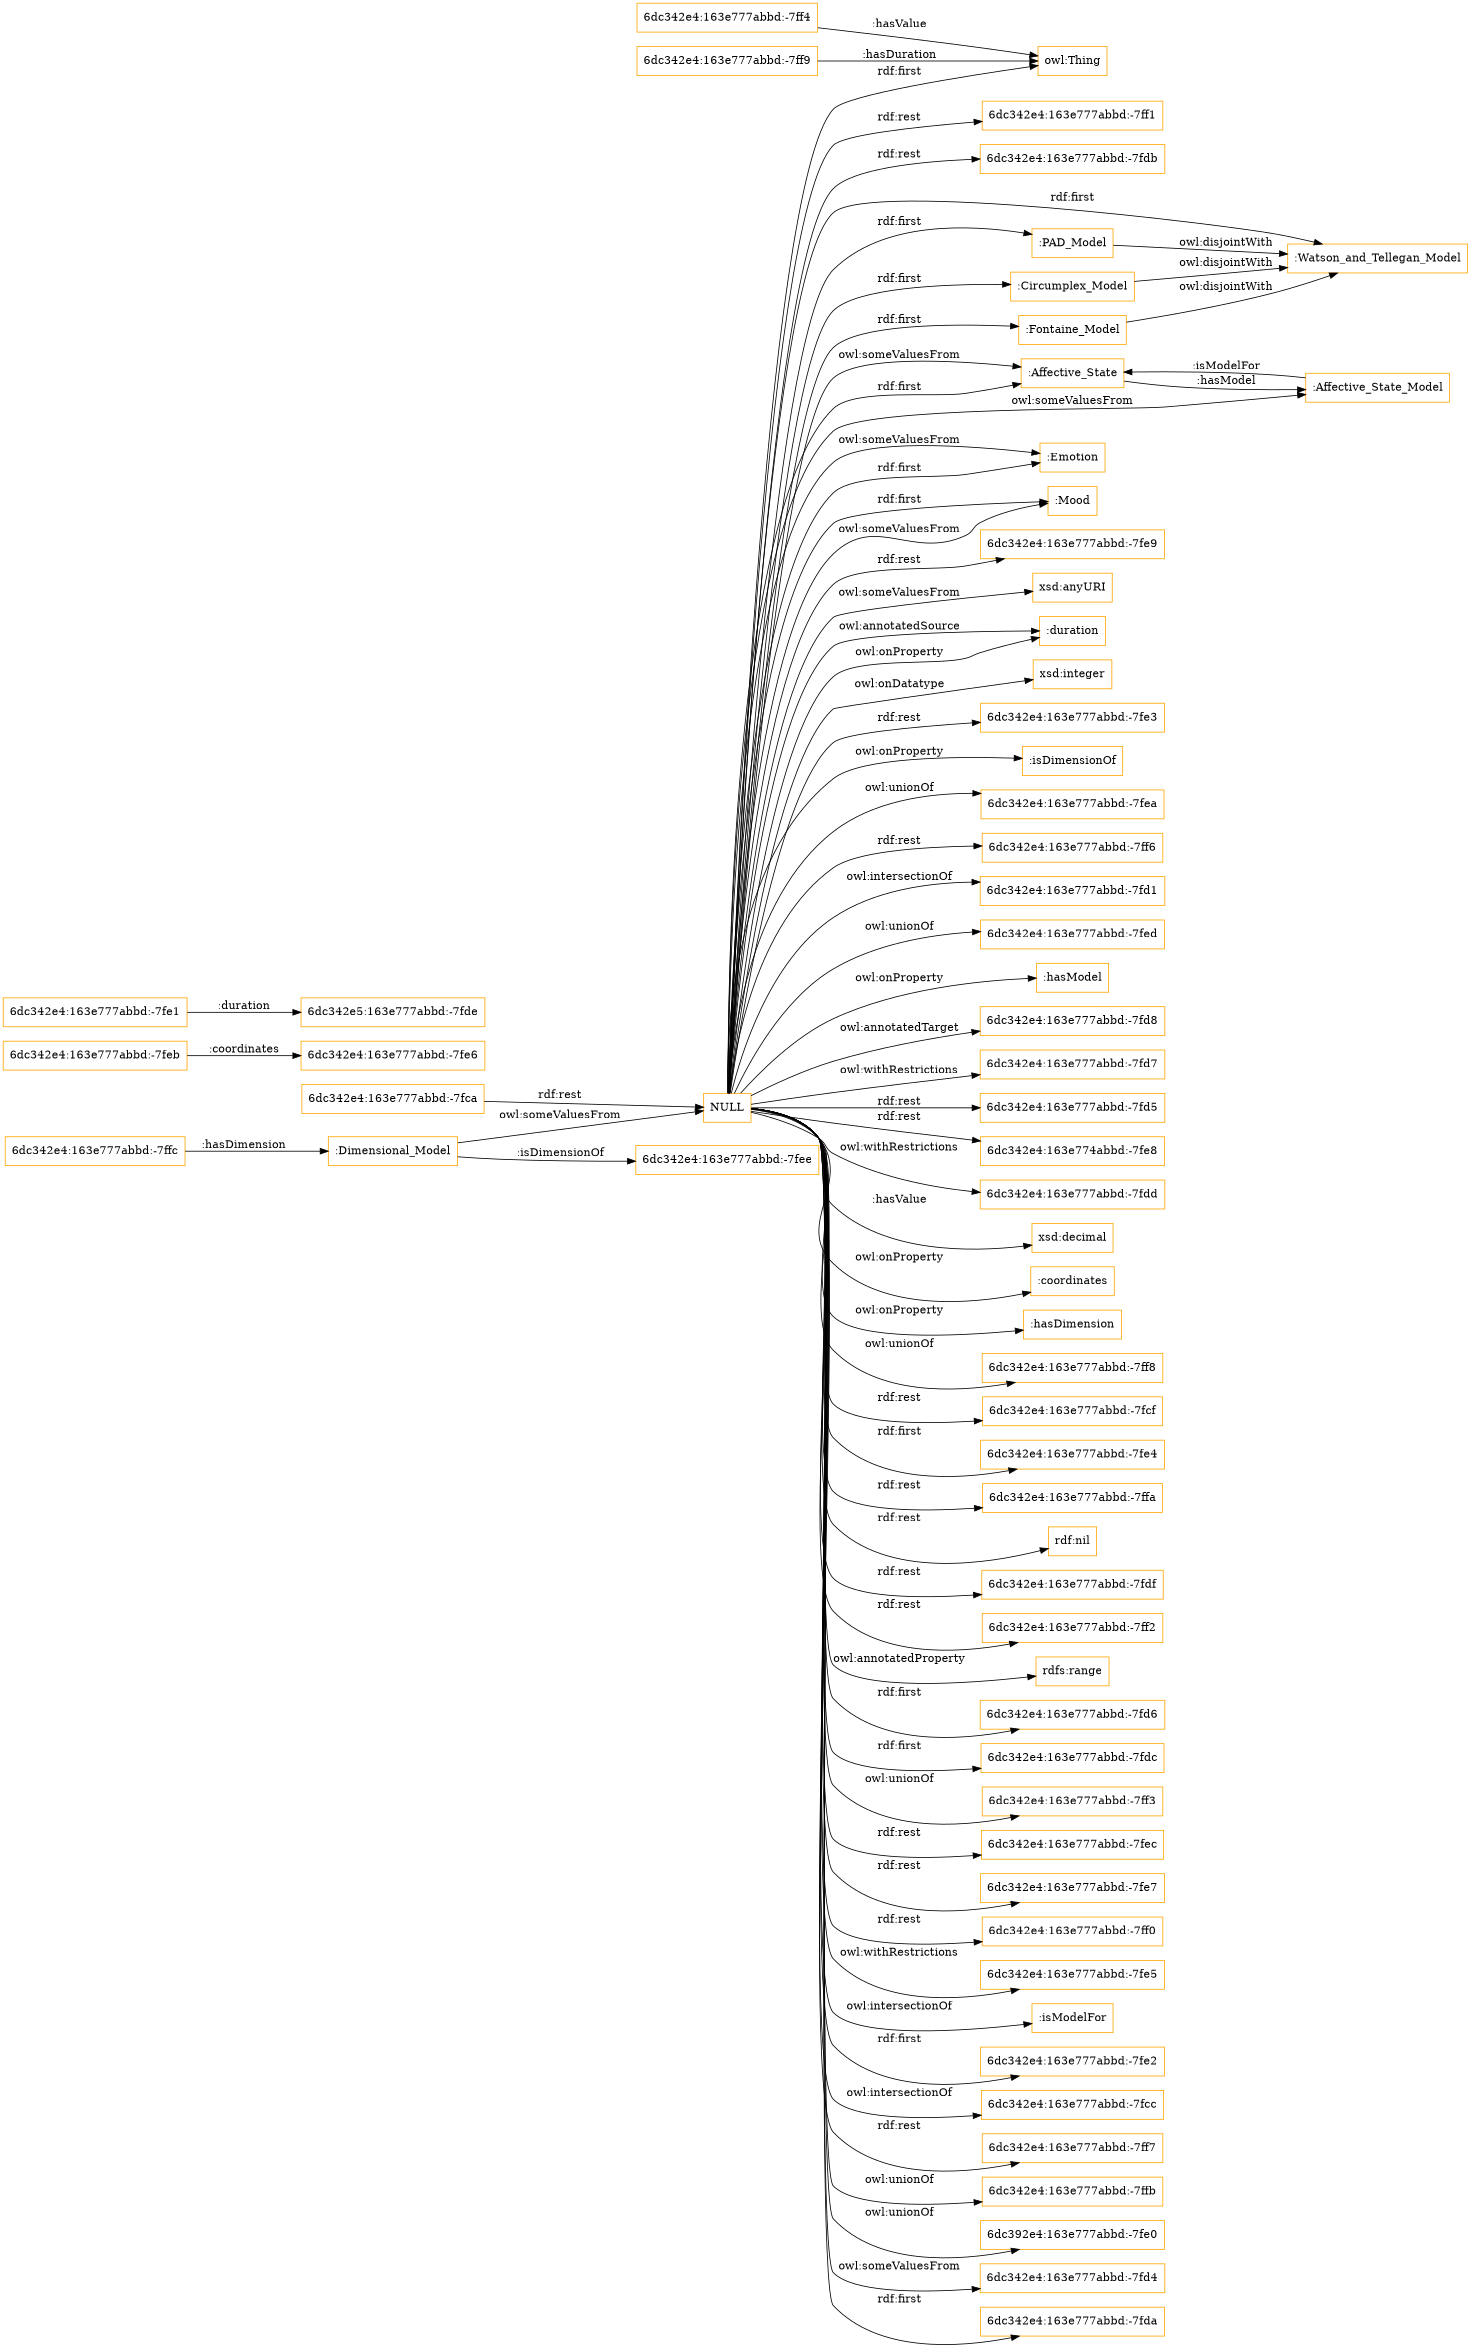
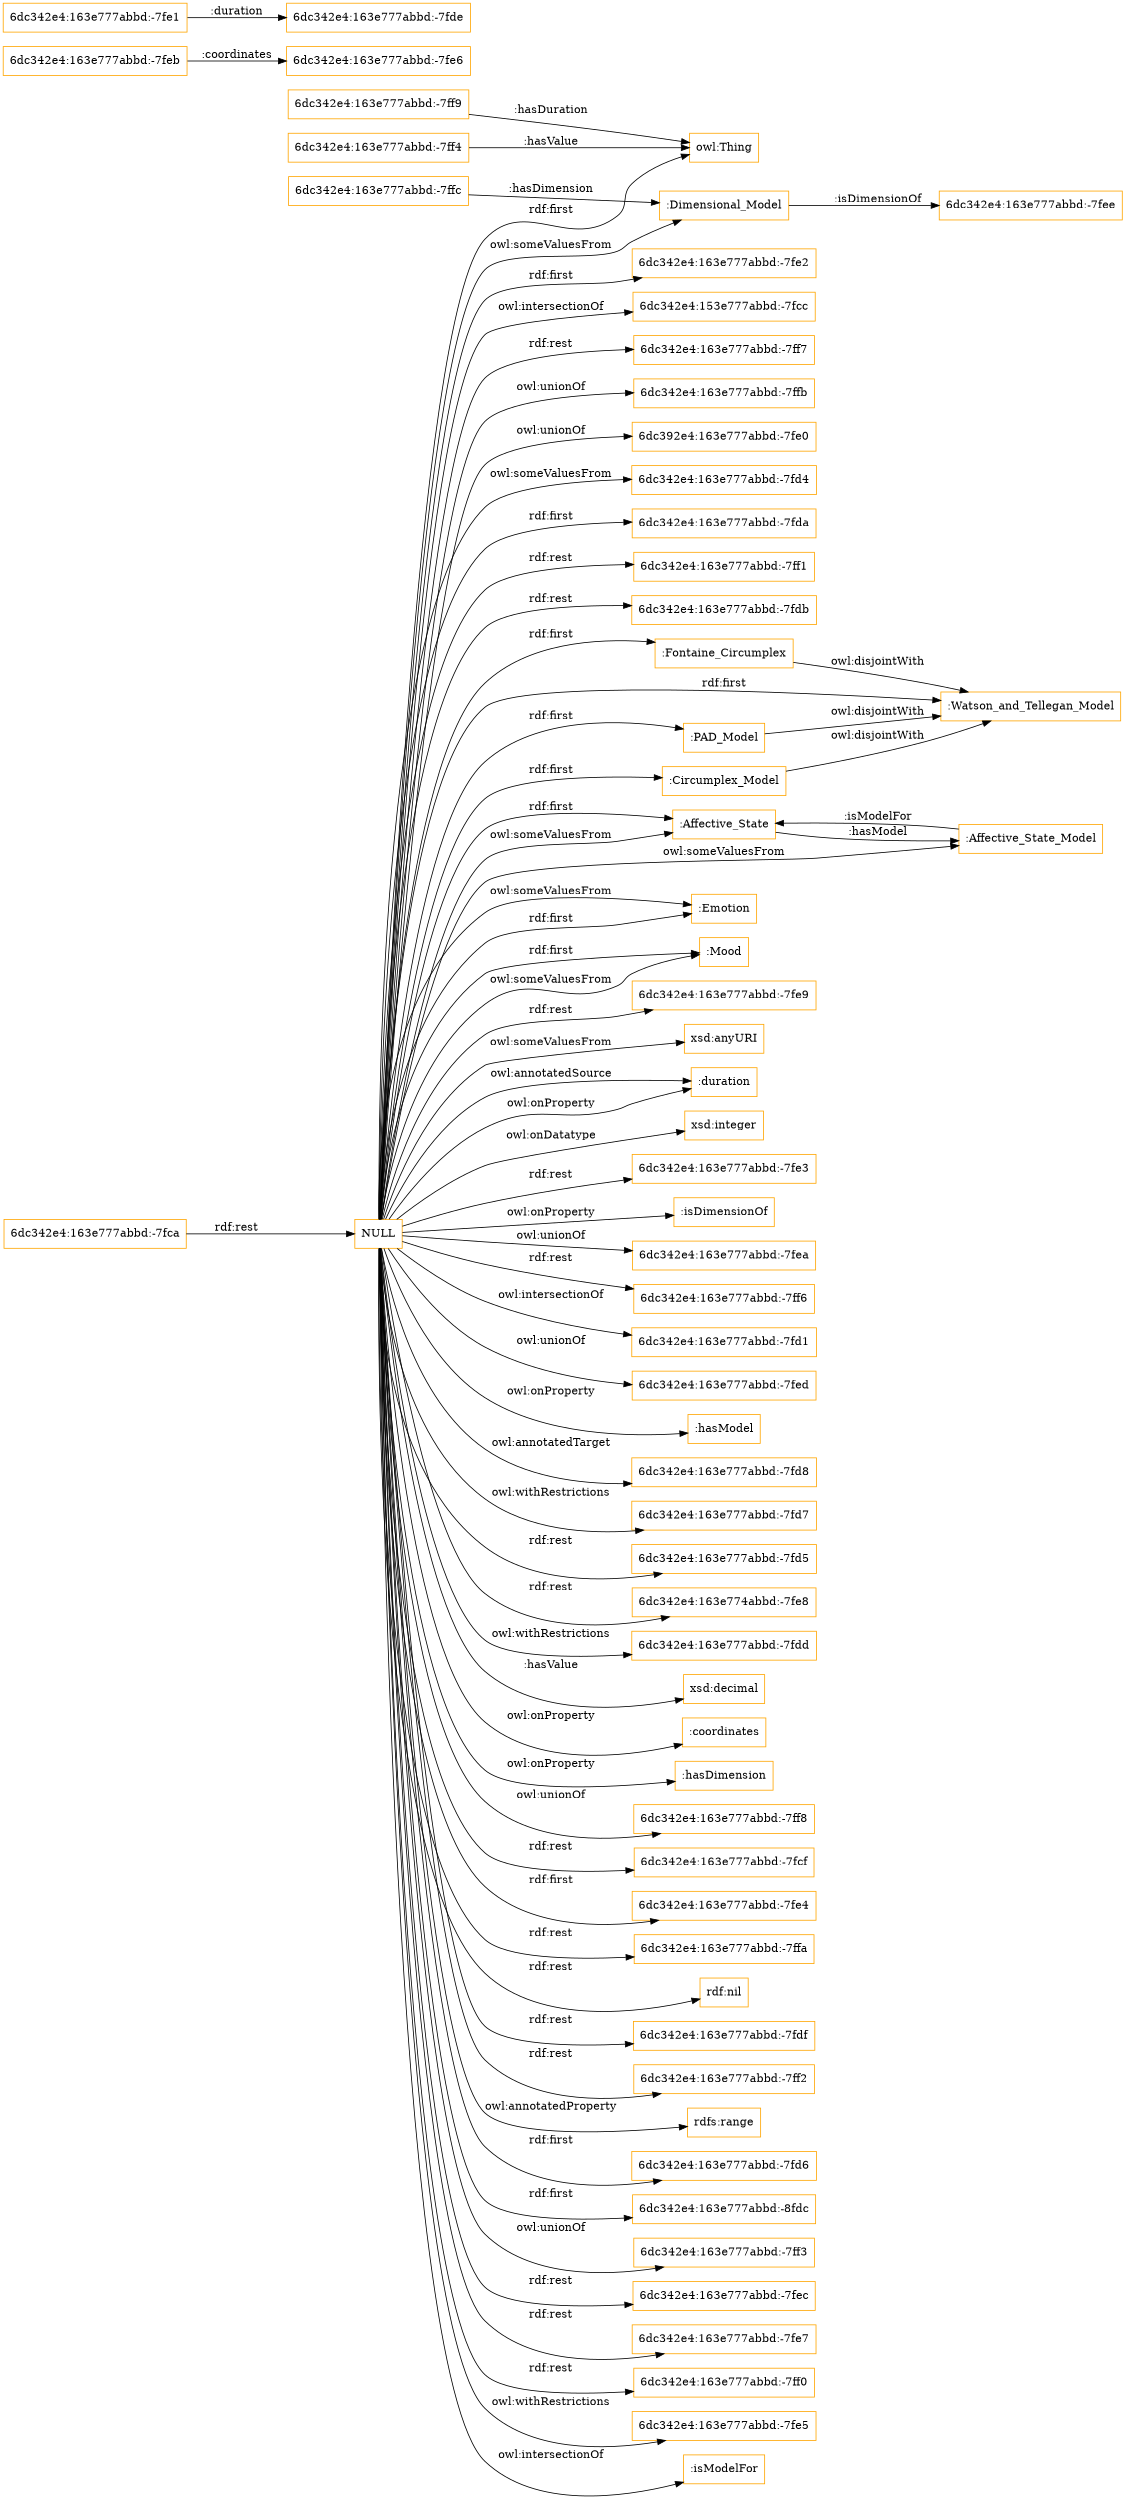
node ":Fontaine_Model": label ":Fontaine_Model" -> ":Fontaine_Circumplex"
node "6dc342e5:163e777abbd:-7fde": label "6dc342e5:163e777abbd:-7fde" -> "6dc342e4:163e777abbd:-7fde"
edge ":Dimensional_Model" -> "NULL": reversed
node "6dc342e4:163e777abbd:-7fdc": label "6dc342e4:163e777abbd:-7fdc" -> "6dc342e4:163e777abbd:-8fdc"
node "6dc342e4:163e777abbd:-7fcc": label "6dc342e4:163e777abbd:-7fcc" -> "6dc342e4:153e777abbd:-7fcc"
